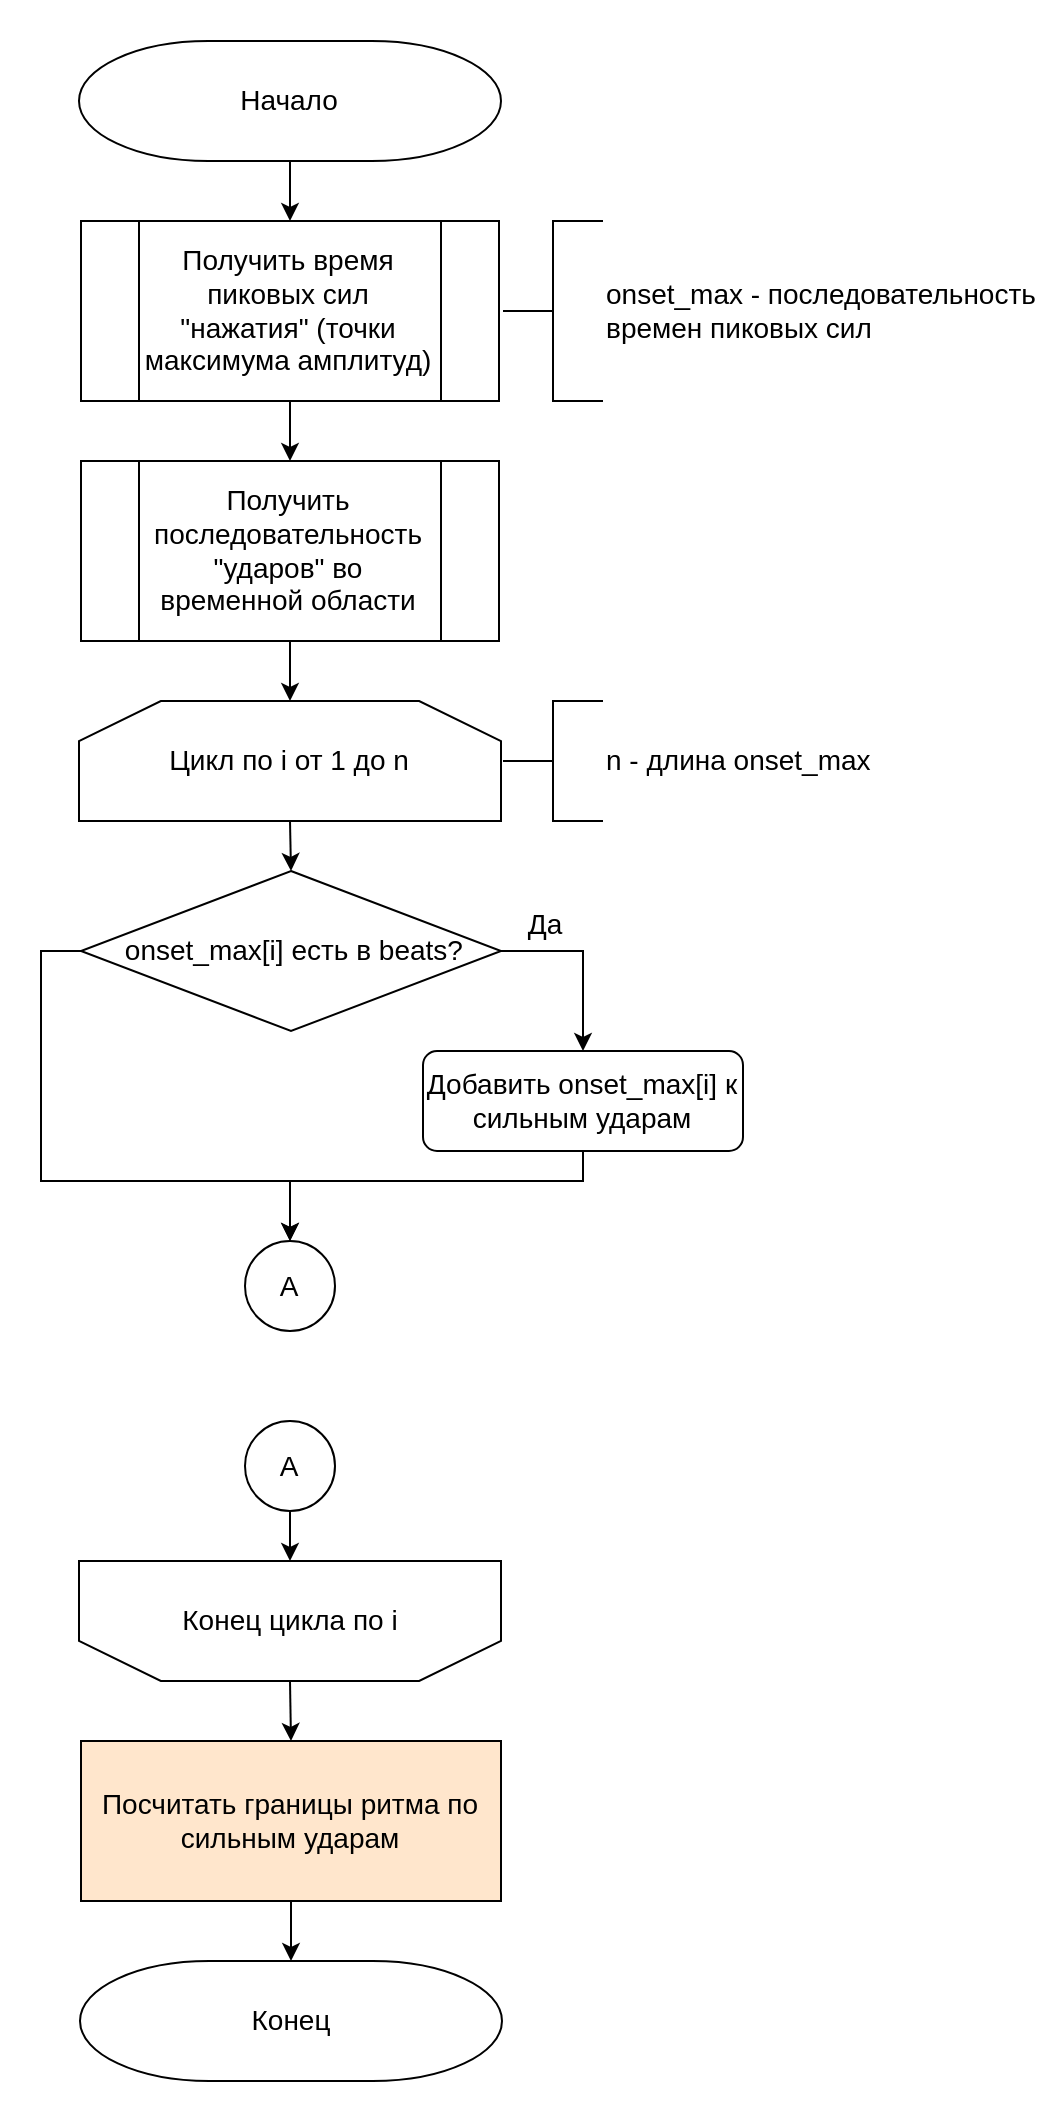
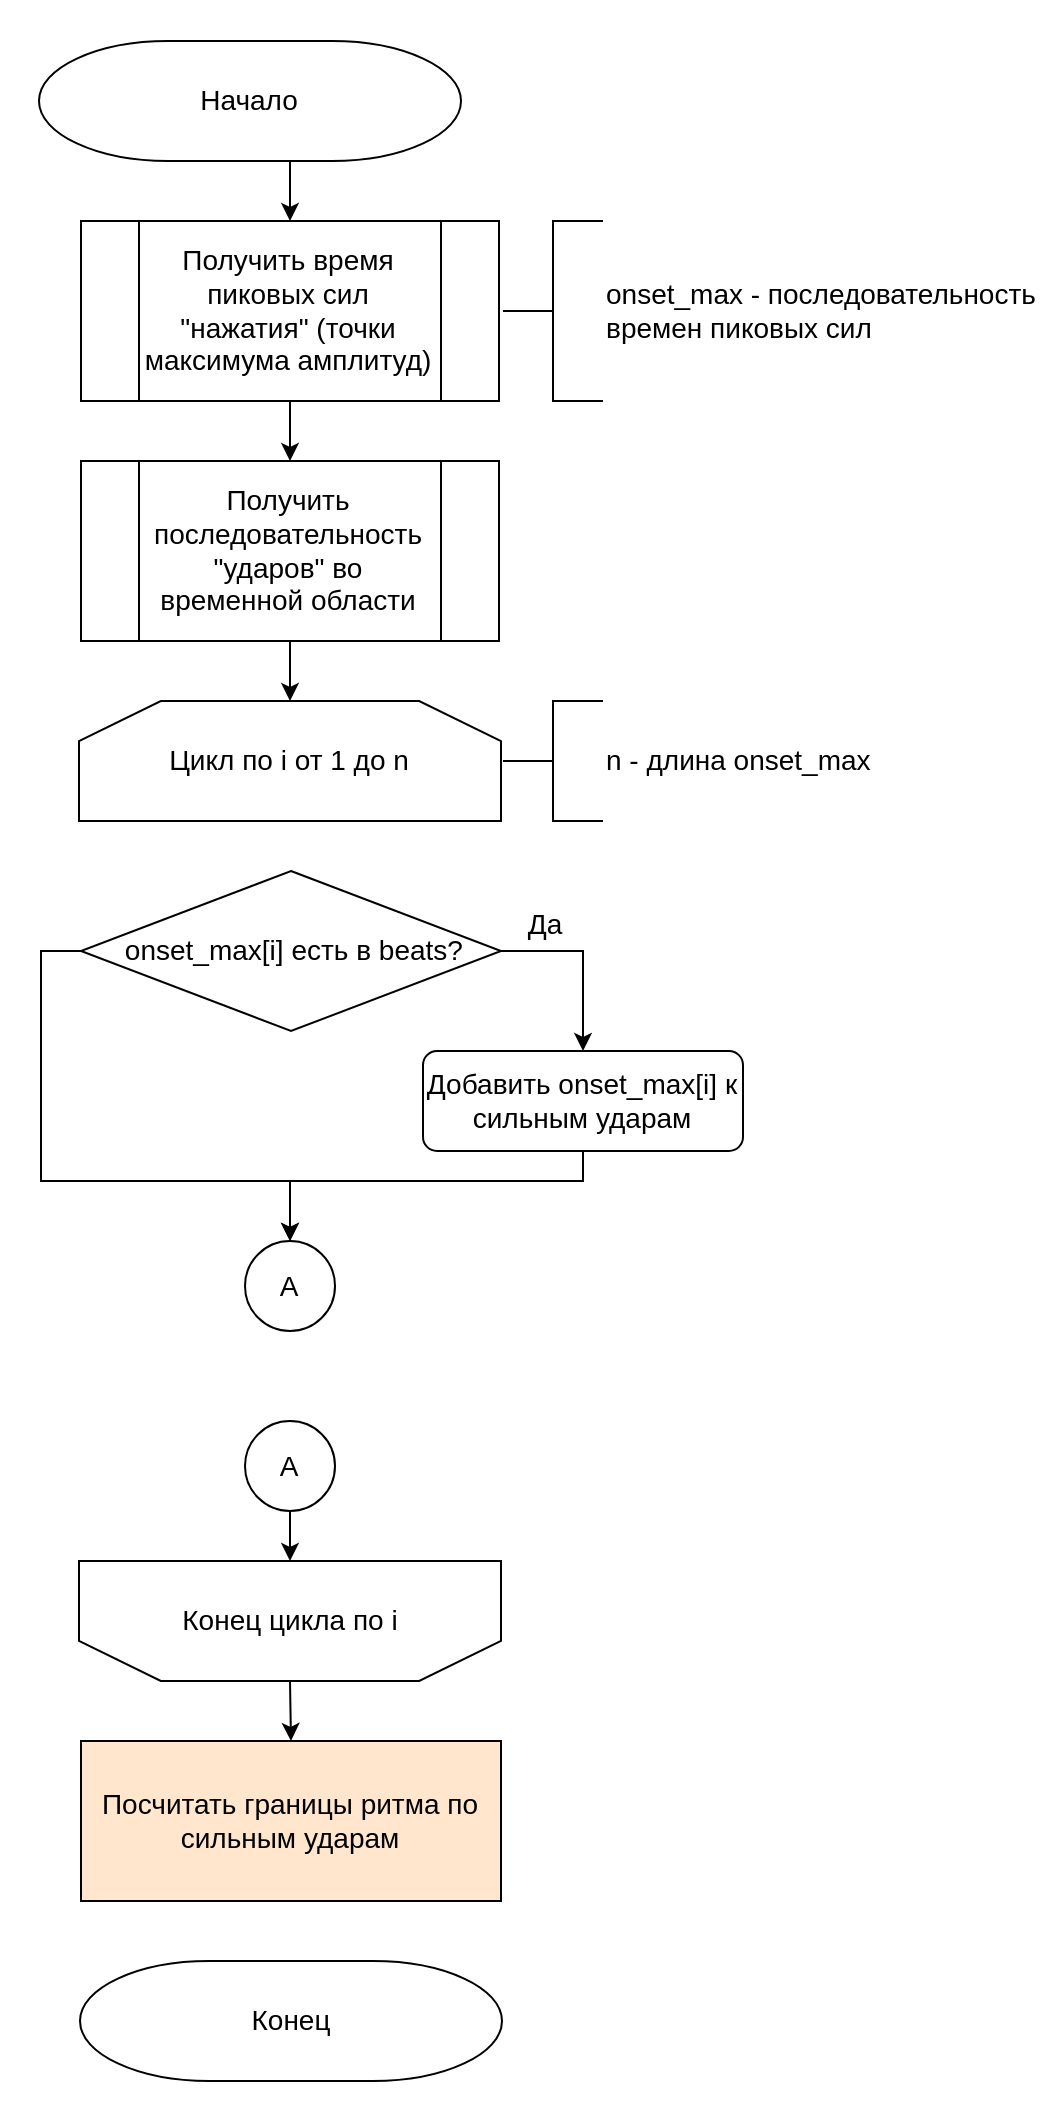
node "Начало": moved (290, 101) -> (250, 101)
edge "Цикл по i от 1 до n" -> "onset_max[i] есть в beats?": removed
edge "Посчитать границы ритма по сильным ударам" -> "Конец": removed
